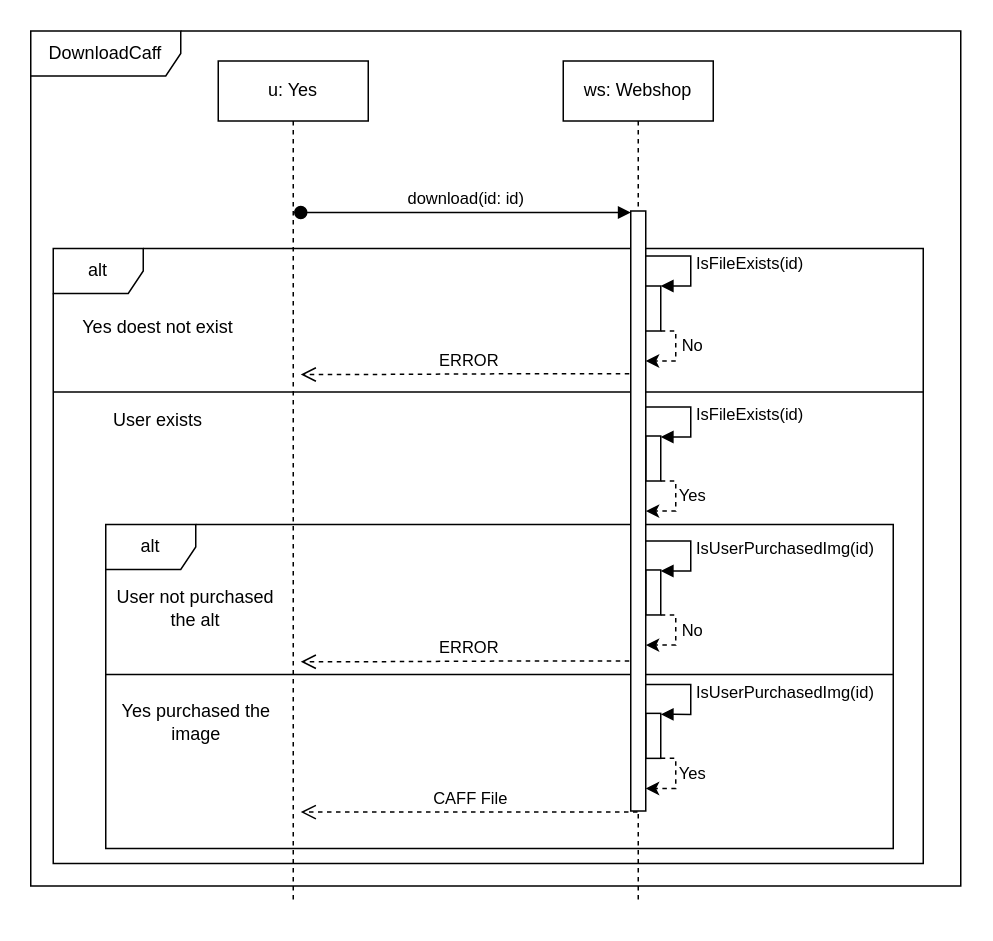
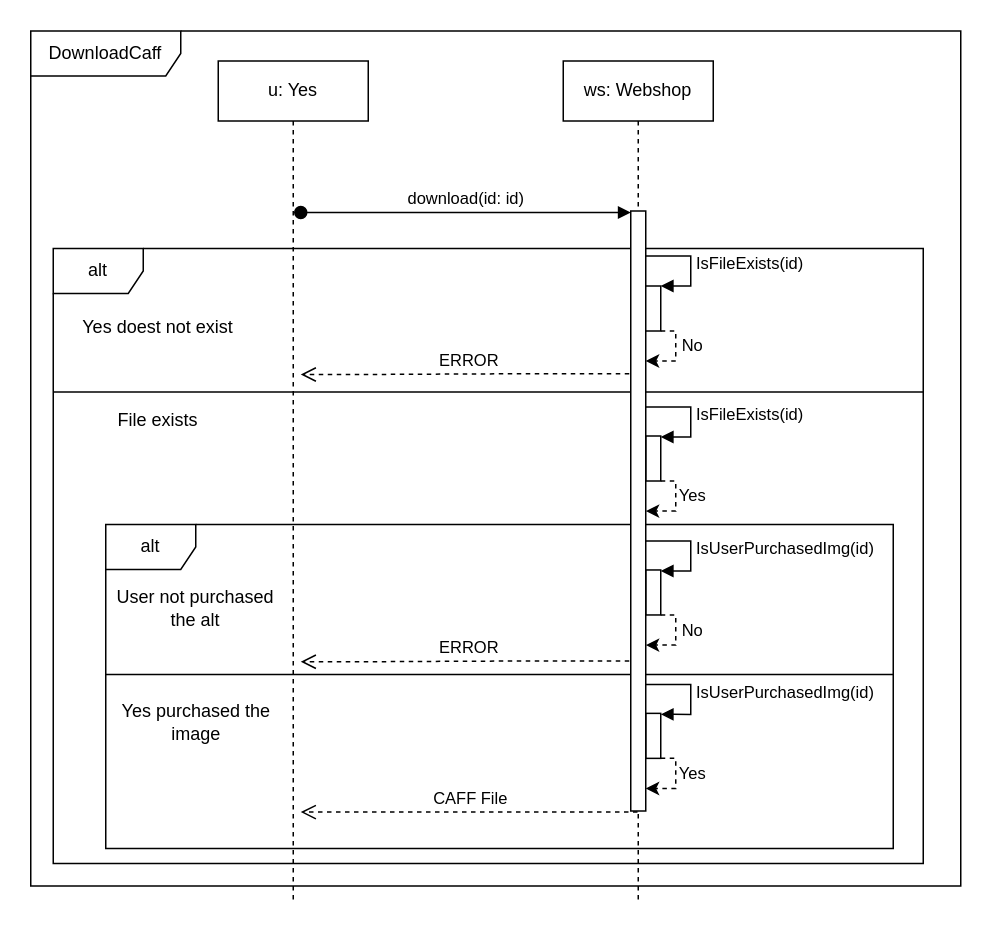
node "User exists": label "User exists" -> "File exists"
